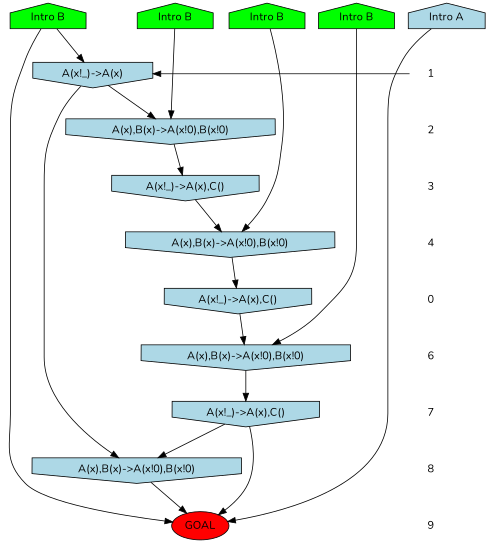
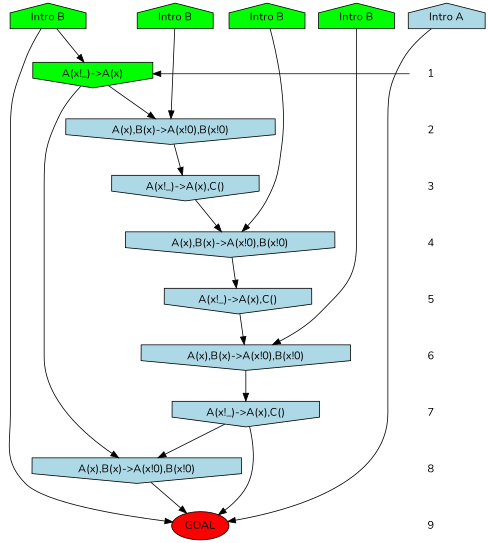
node "A(x!_)->A(x)": fillcolor lightblue -> green
node "0": label "0" -> "5"
